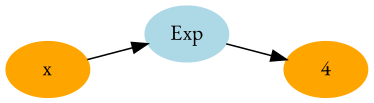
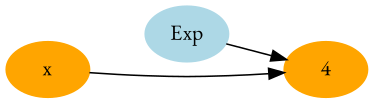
edge "x" -> "Exp": now "x" -> "4"
